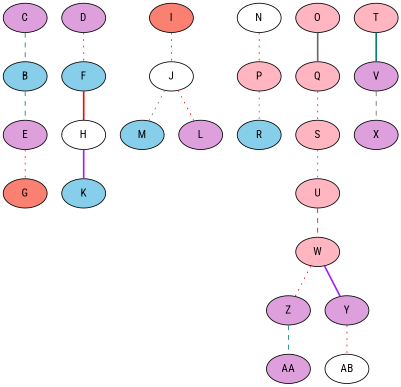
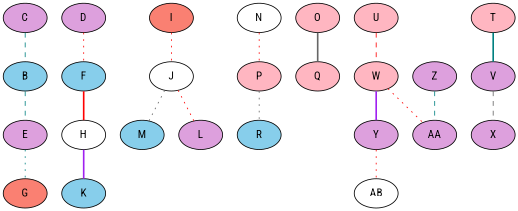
node "S": removed
edge "E" -- "G": color red -> teal
edge "W" -- "Z": now "W" -- "AA"
